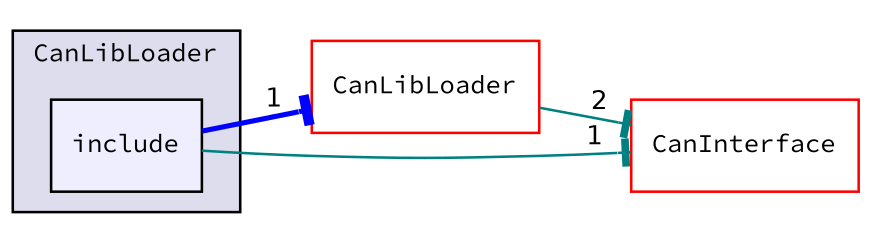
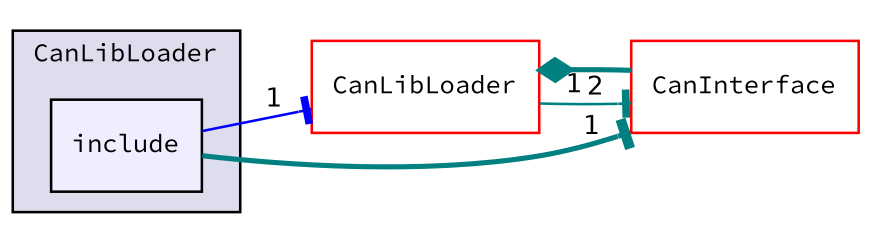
edge "CanInterface" -> "CanLibLoader": added
edge "include" -> "CanLibLoader": style bold -> solid
edge "include" -> "CanInterface": style solid -> bold
